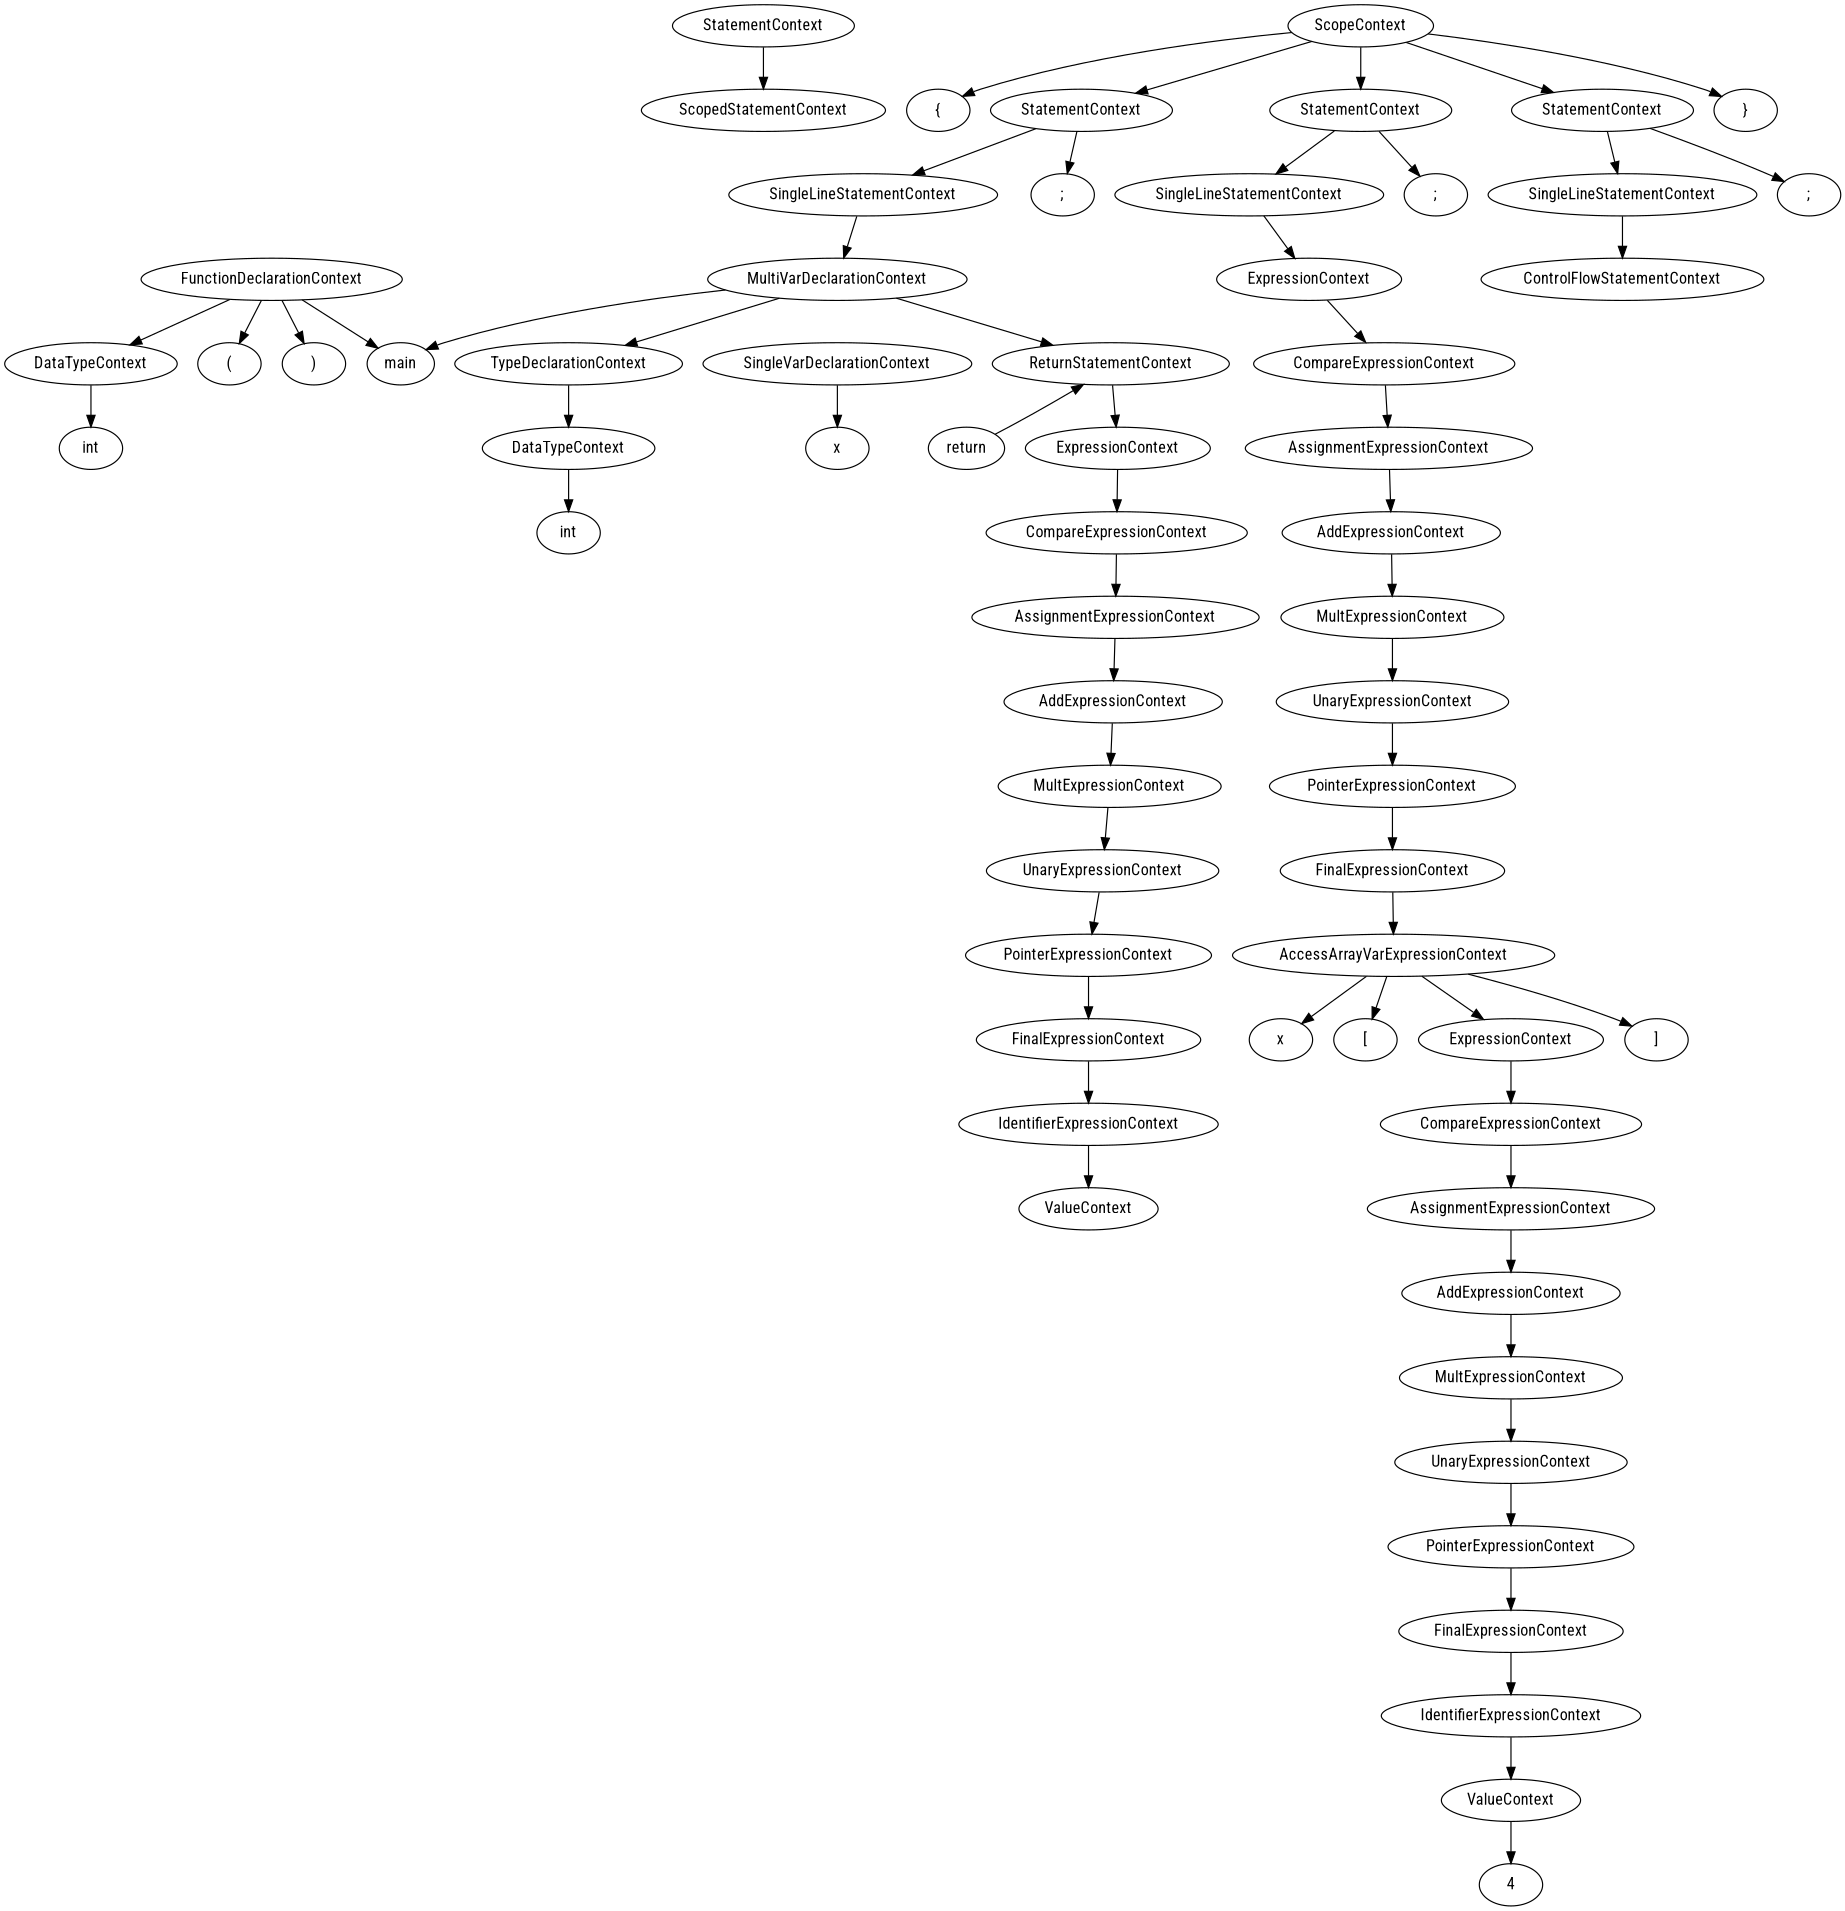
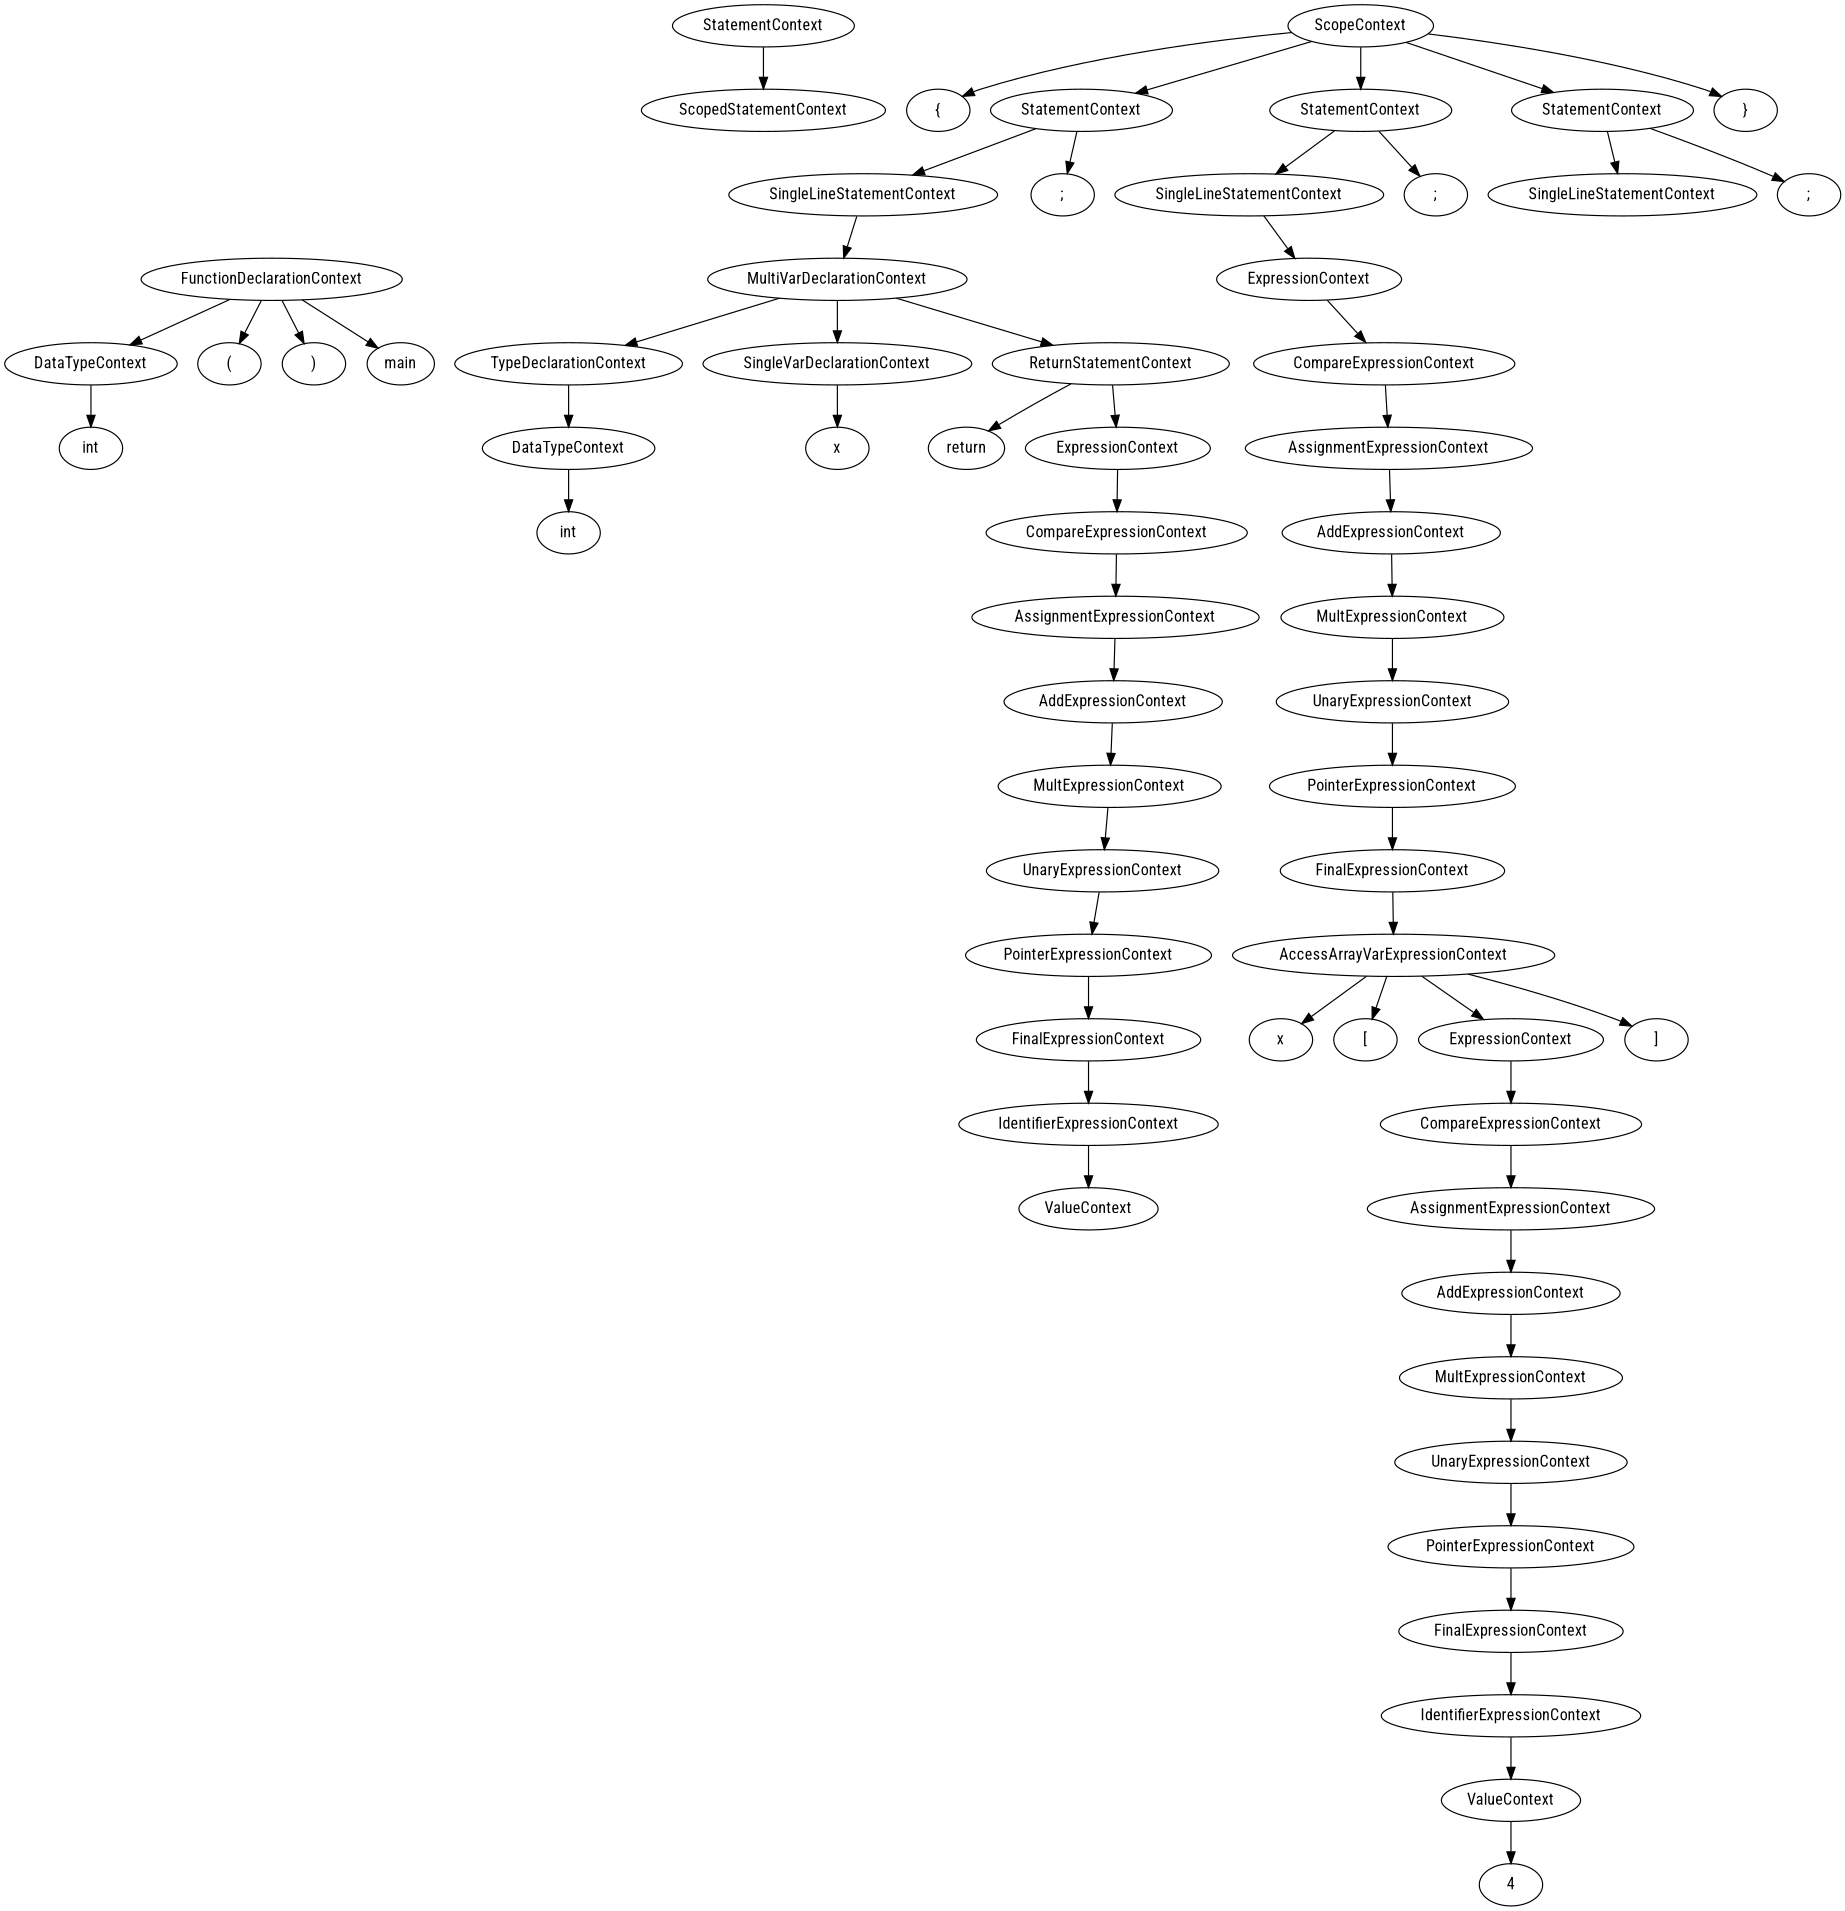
node "ControlFlowStatementContext": removed
edge "MultiVarDeclarationContext" -> "main": now "MultiVarDeclarationContext" -> "SingleVarDeclarationContext"
edge "return" -> "ReturnStatementContext": reversed
